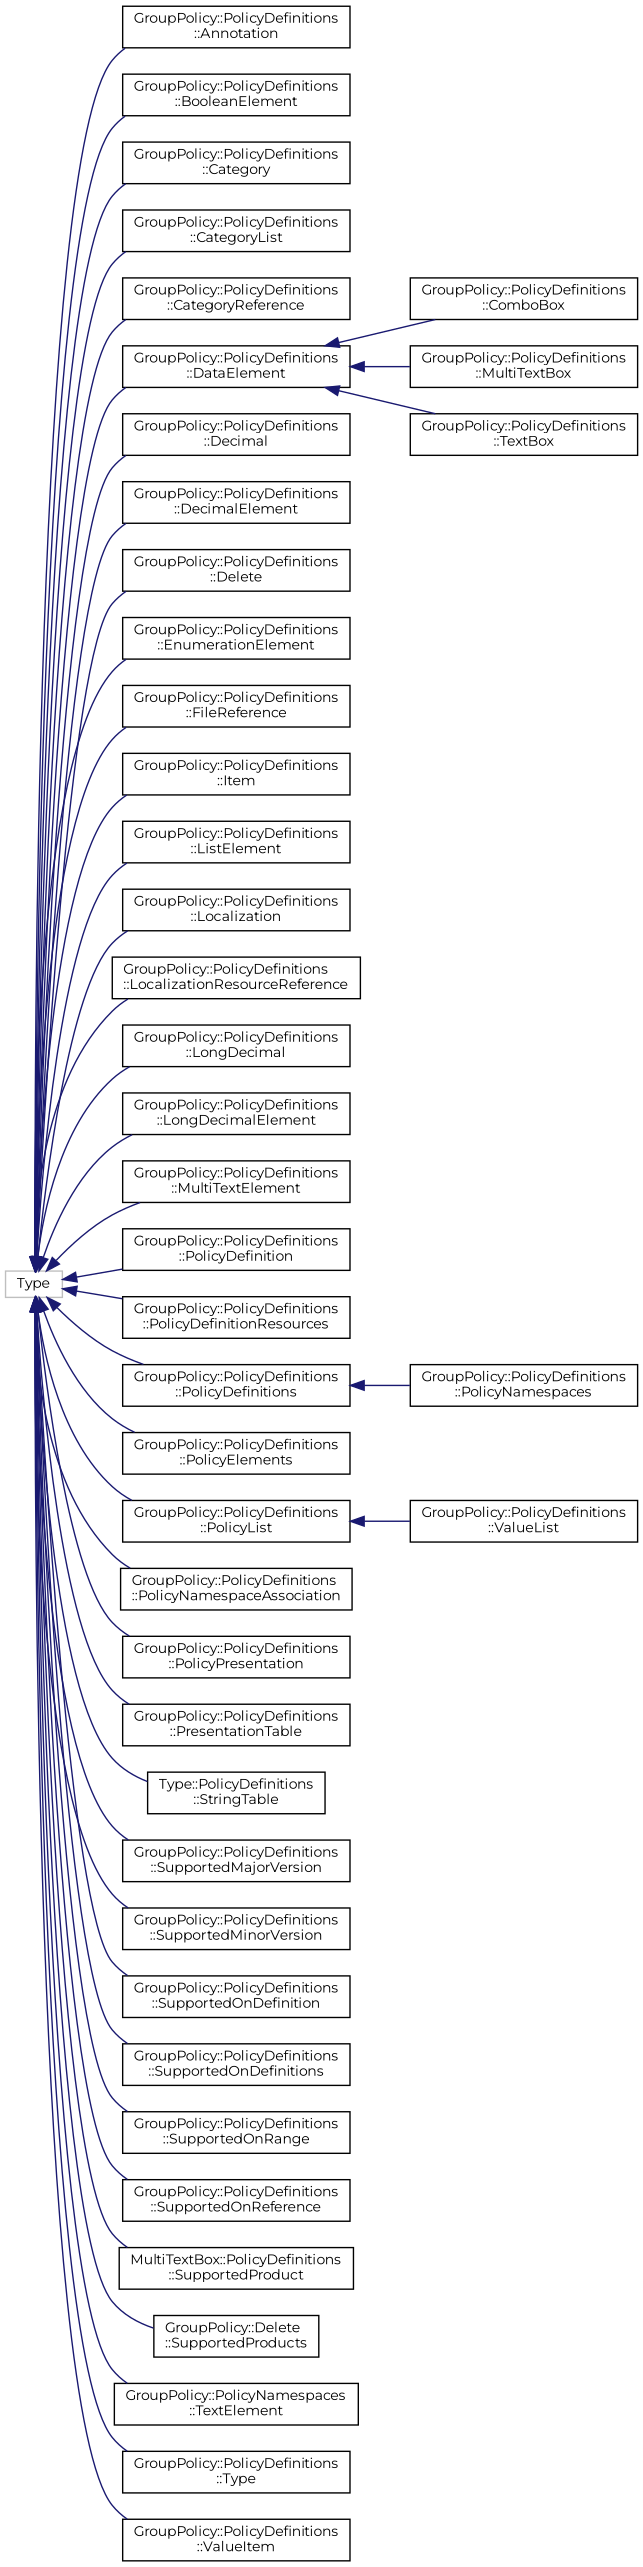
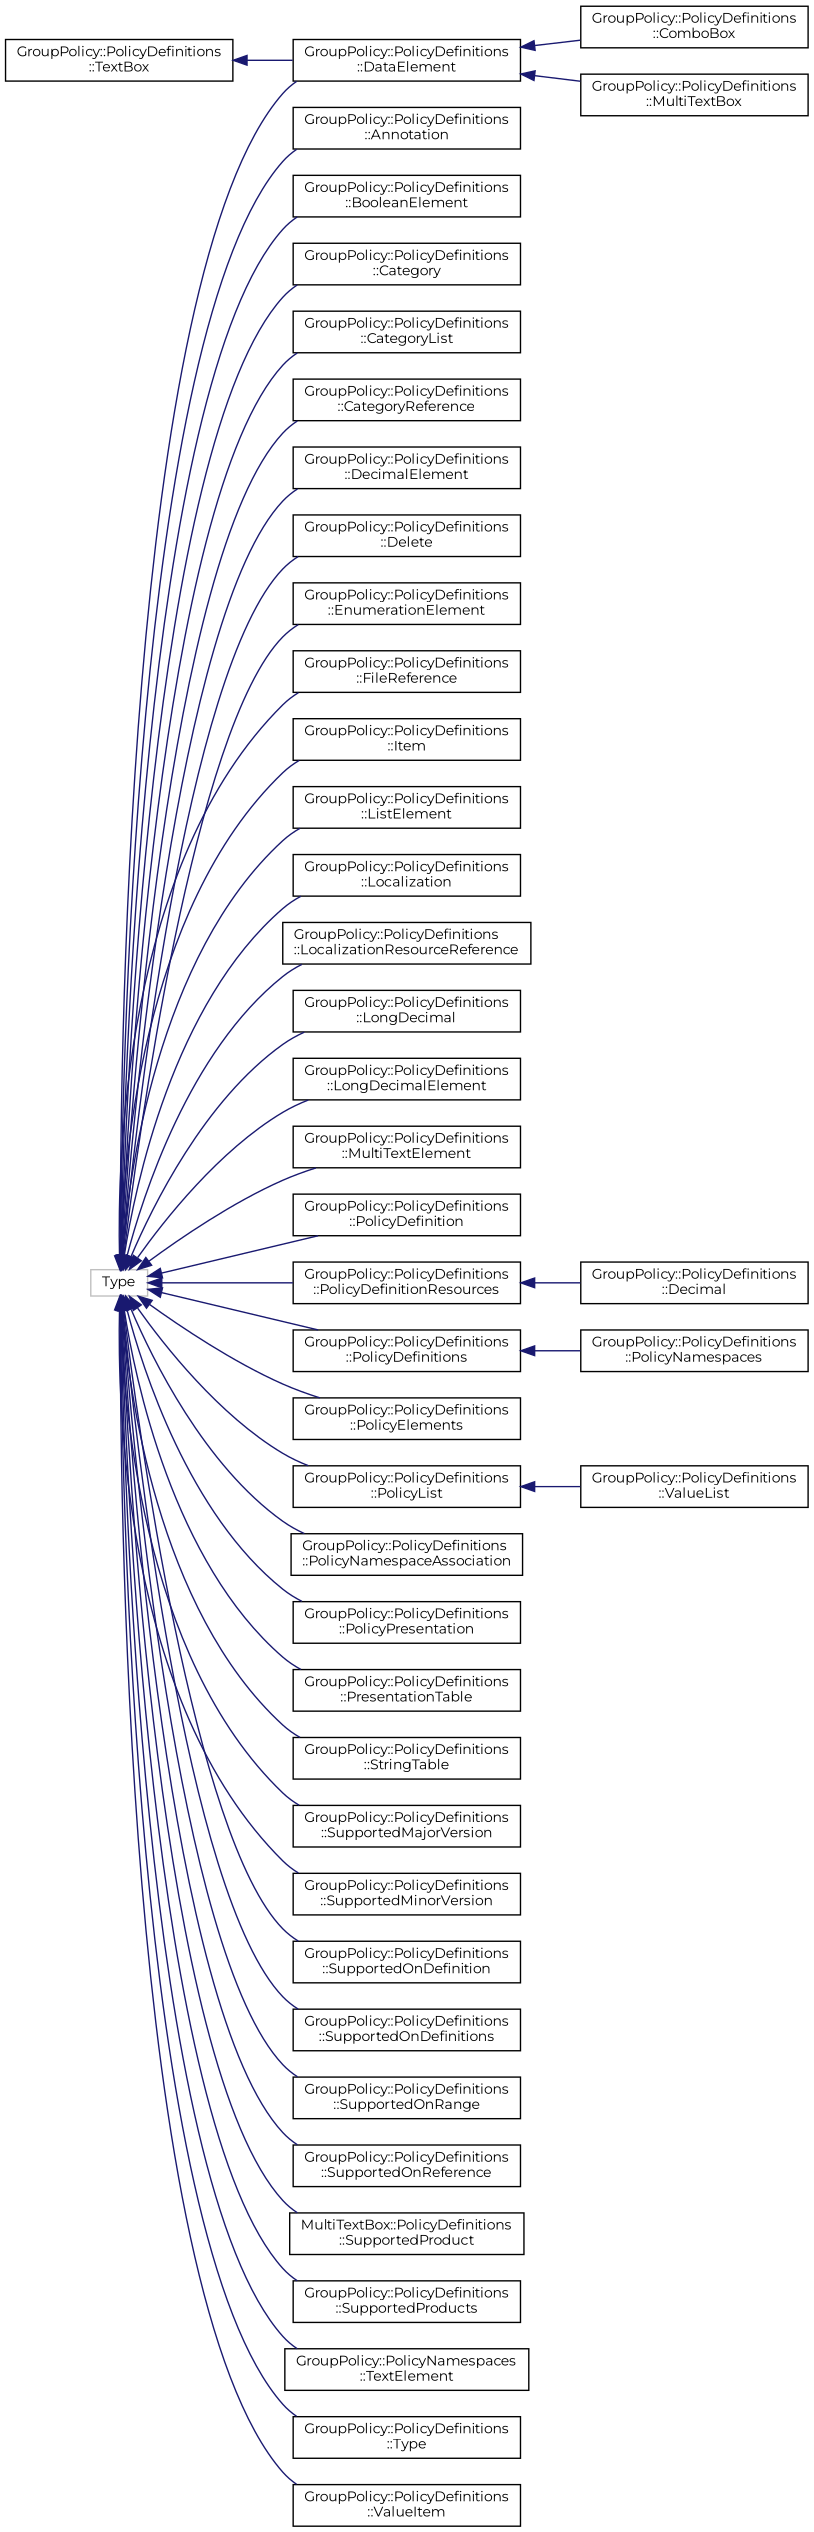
edge "GroupPolicy::PolicyDefinitions ::TextBox" -> "GroupPolicy::PolicyDefinitions ::DataElement": reversed
edge "GroupPolicy::PolicyDefinitions ::Decimal" -> "Type": now "GroupPolicy::PolicyDefinitions ::Decimal" -> "GroupPolicy::PolicyDefinitions ::PolicyDefinitionResources"
node "Type::PolicyDefinitions ::StringTable": label "Type::PolicyDefinitions ::StringTable" -> "GroupPolicy::PolicyDefinitions ::StringTable"
node "GroupPolicy::Delete ::SupportedProducts": label "GroupPolicy::Delete ::SupportedProducts" -> "GroupPolicy::PolicyDefinitions ::SupportedProducts"
